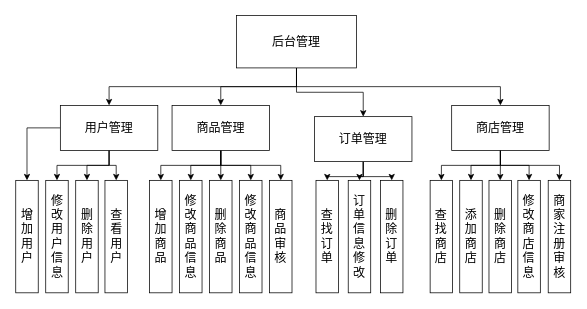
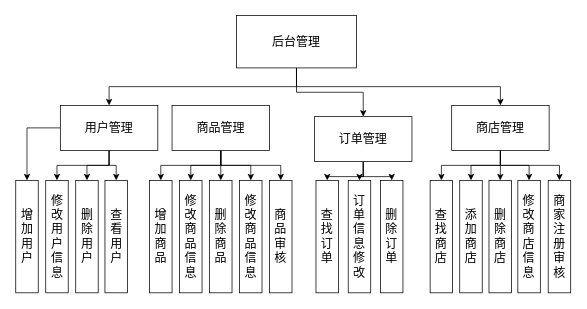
edge "后台管理" -> "商品管理": removed
